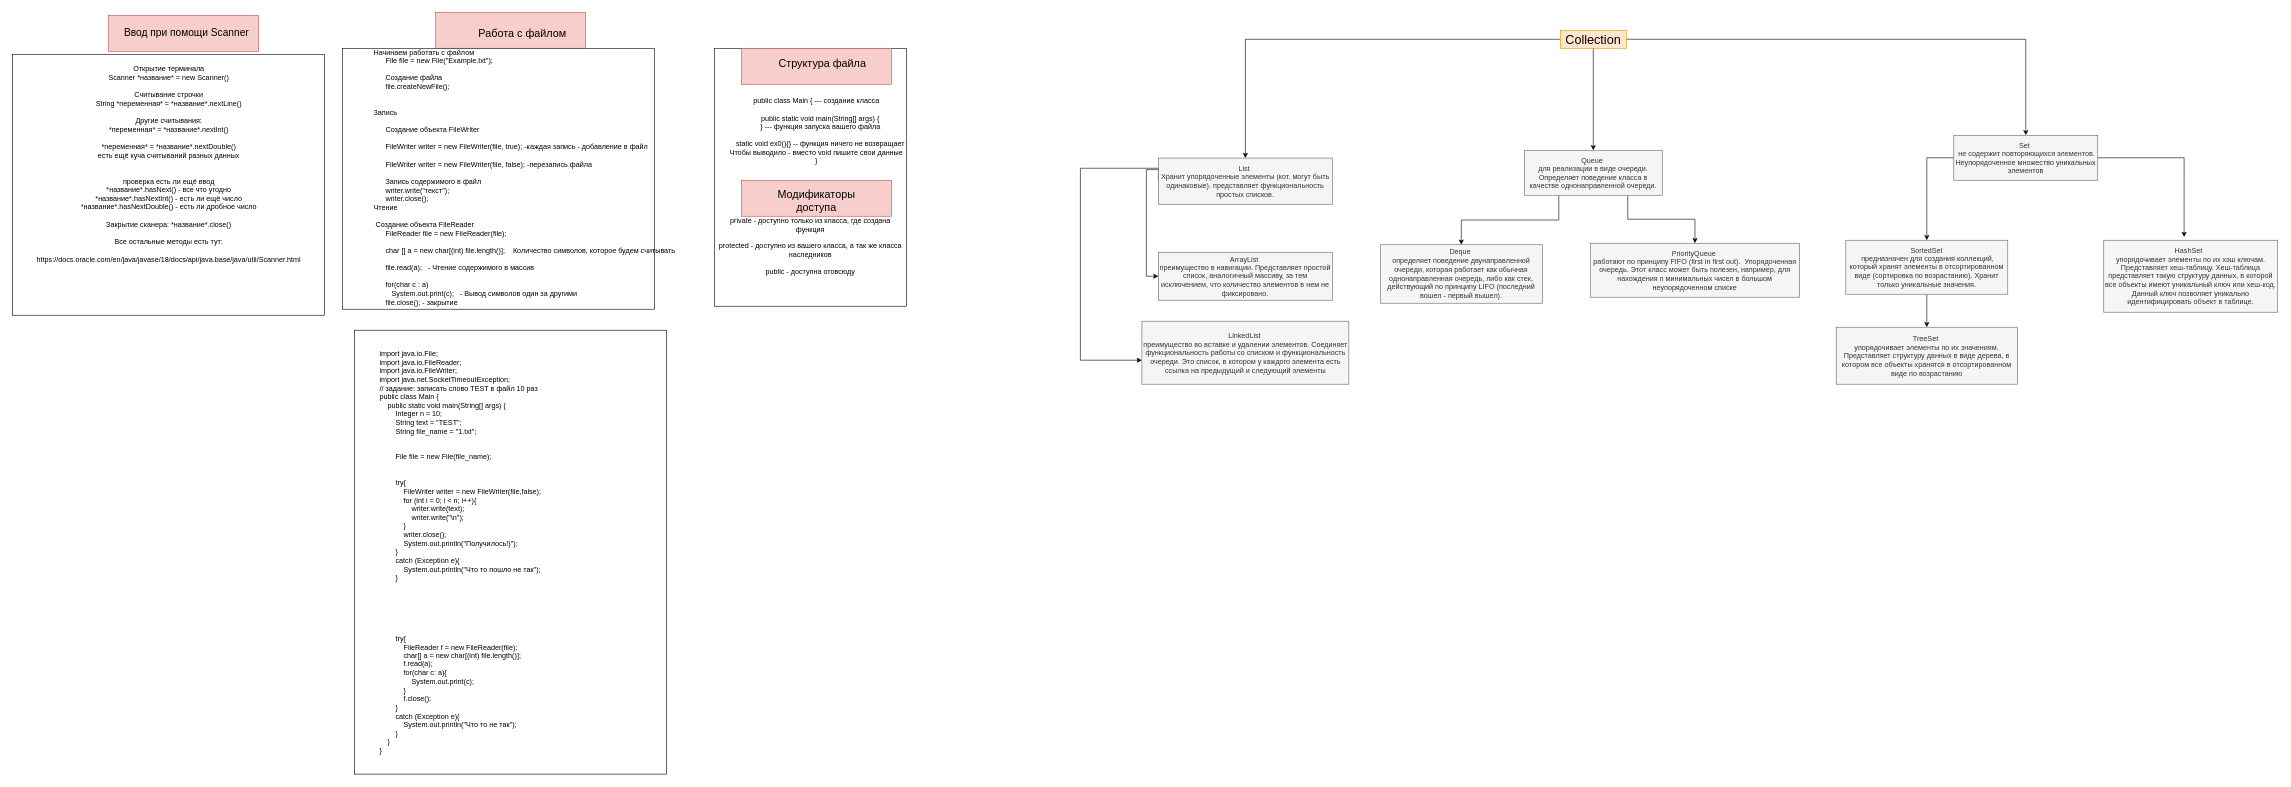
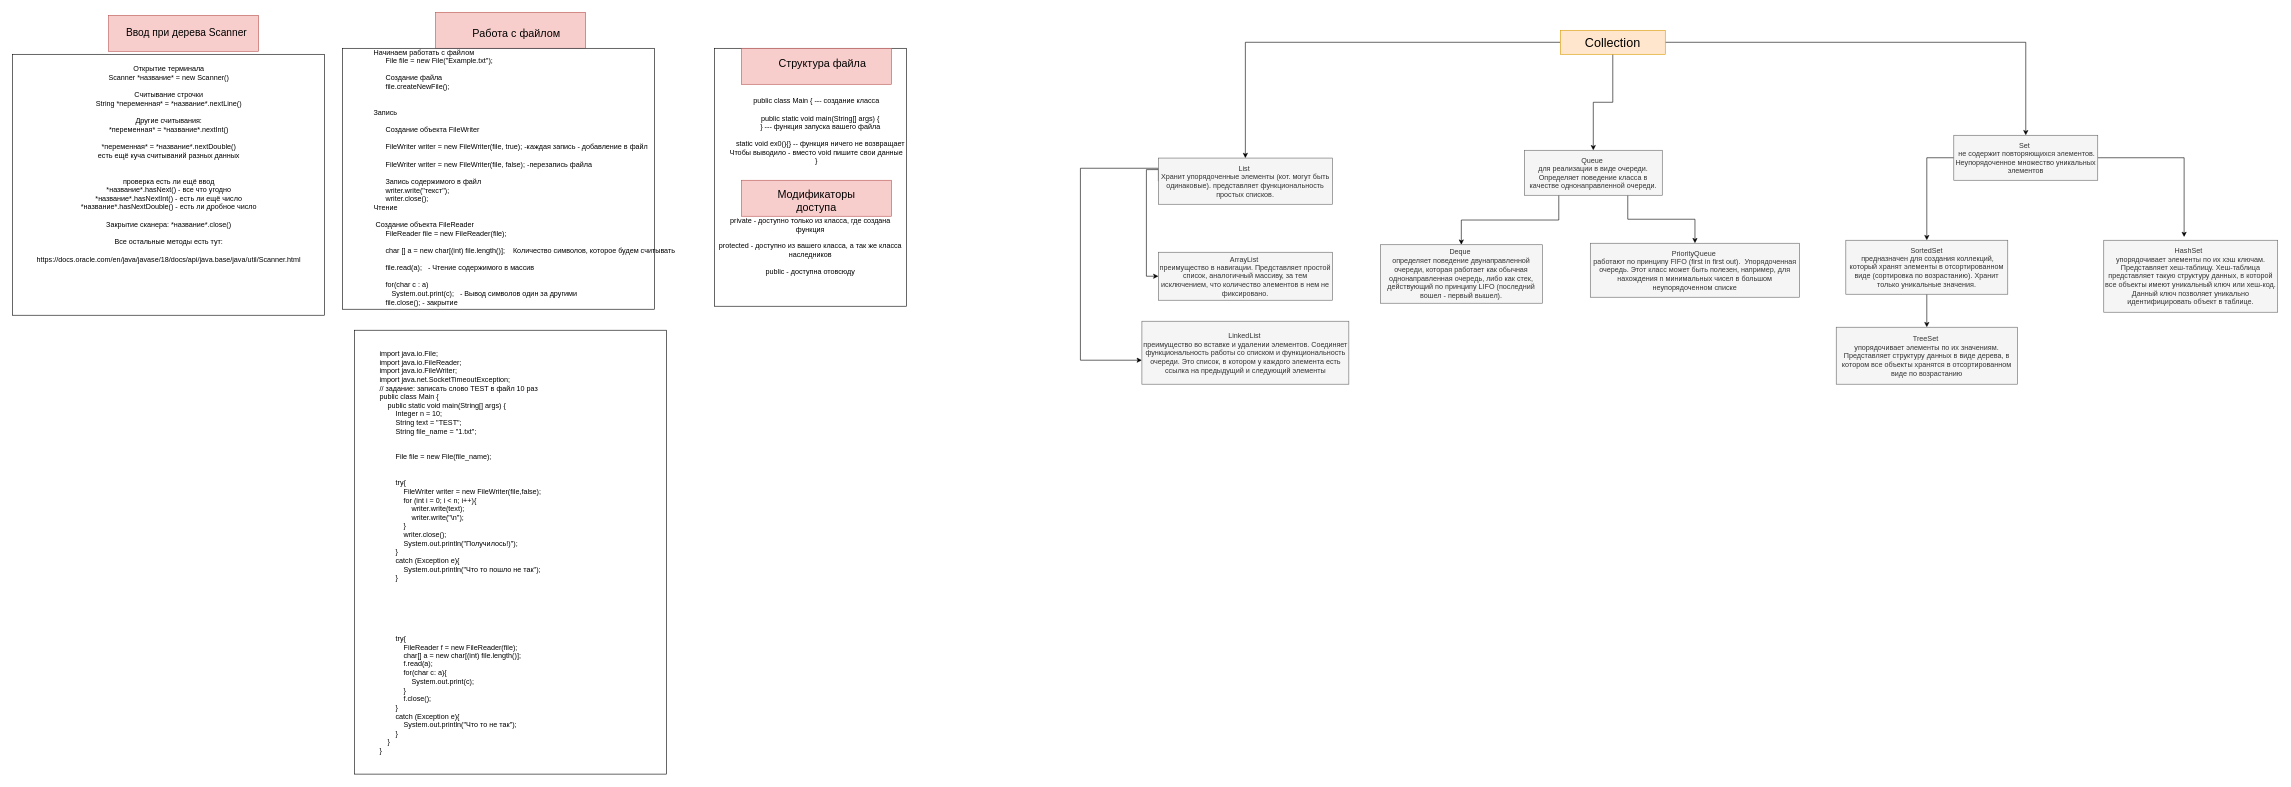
node "Ввод при помощи Scanner": label "Ввод при помощи Scanner" -> "Ввод при дерева Scanner"
node "Работа с файлом": moved (522, 33) -> (516, 33)
node "Collection": size 66x18 -> 105x24
